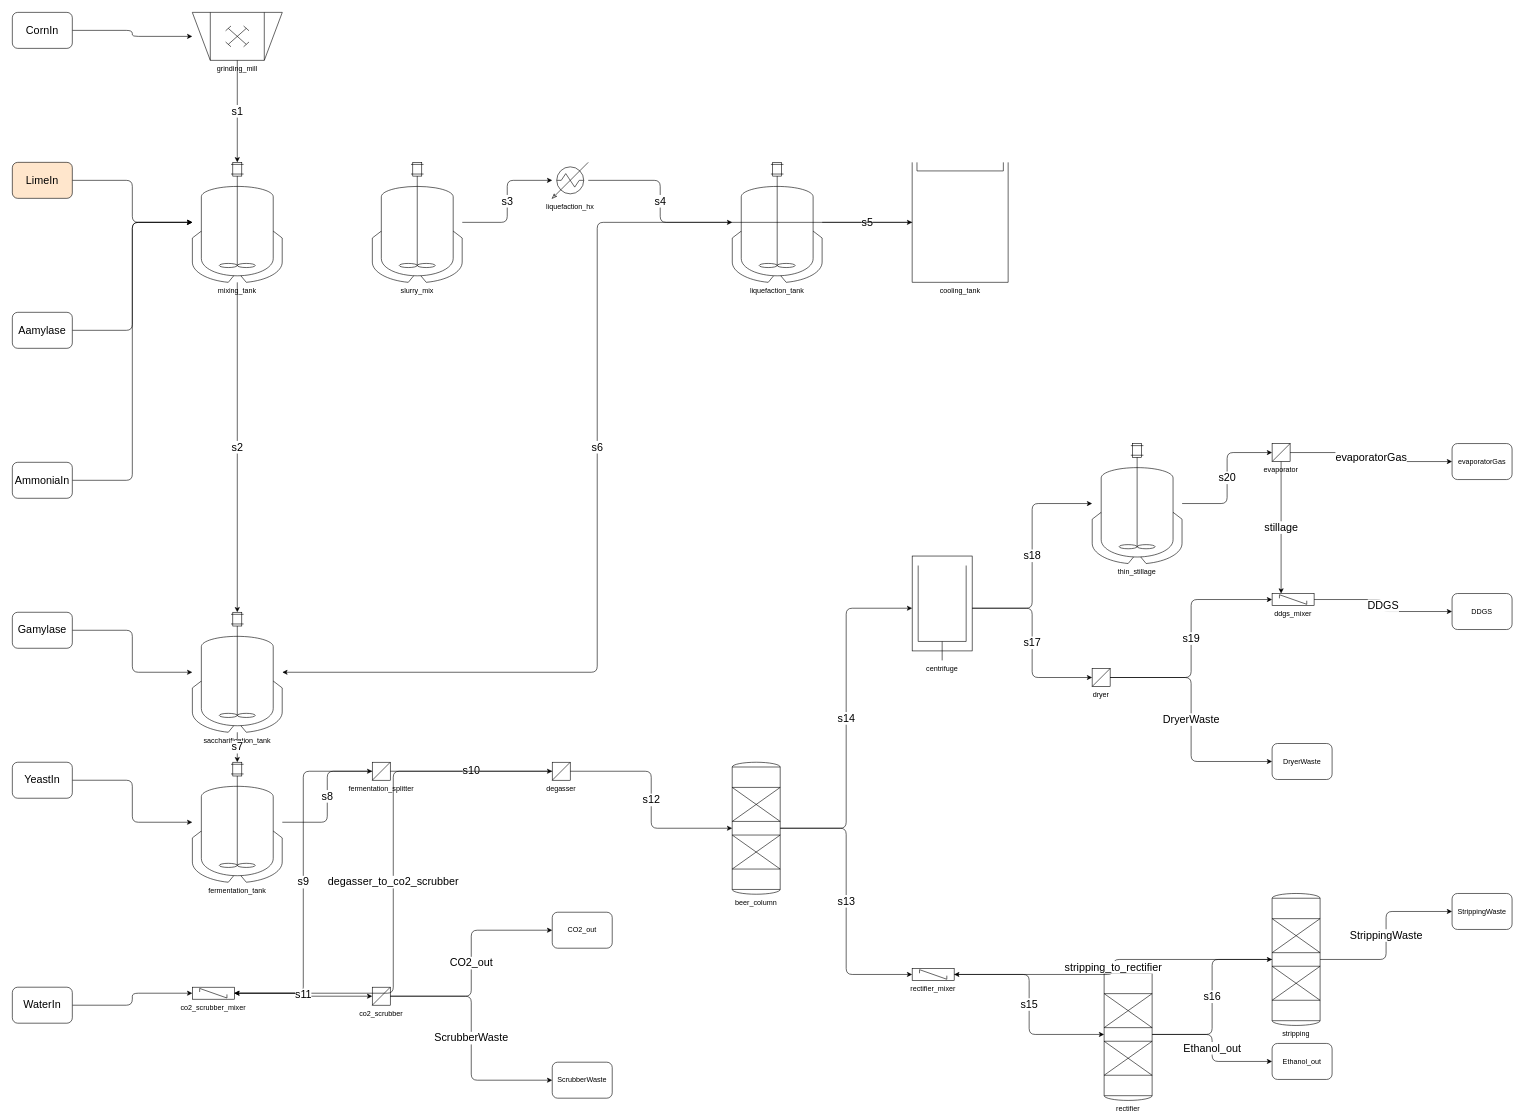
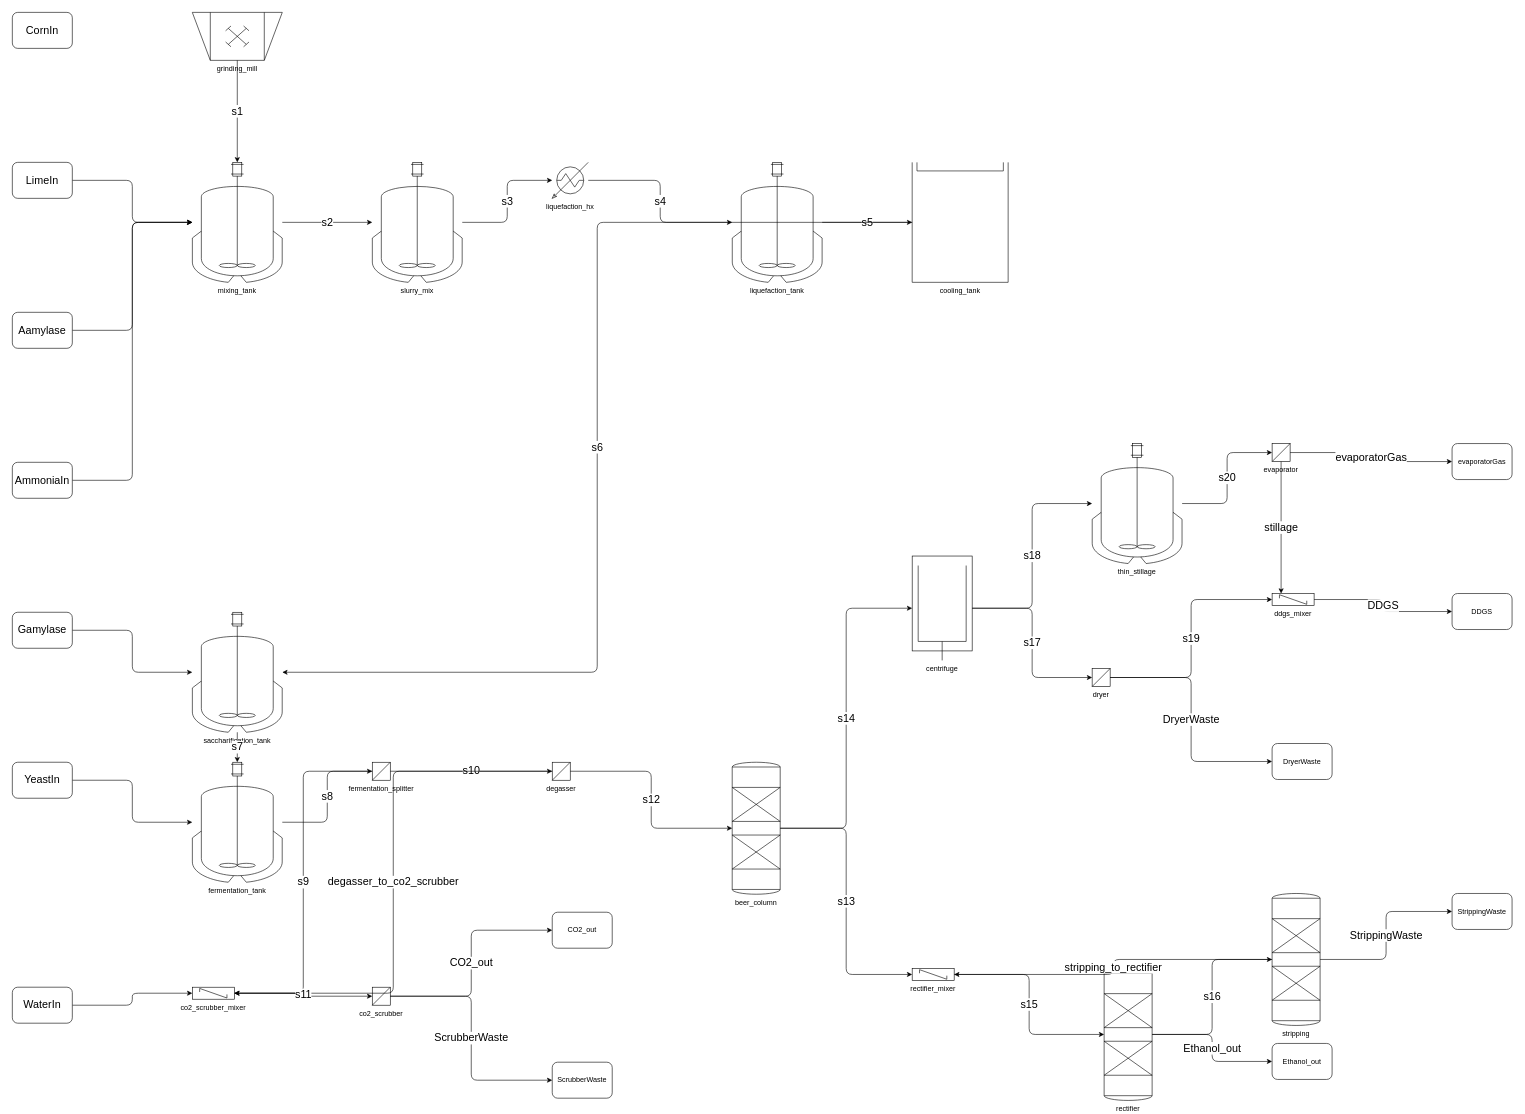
edge "CornIn" -> "grinding_mill": removed
node "LimeIn": fillcolor #ffe6cc -> #ffffff
edge "mixing_tank" -> "saccharification_tank": now "mixing_tank" -> "slurry_mix"
